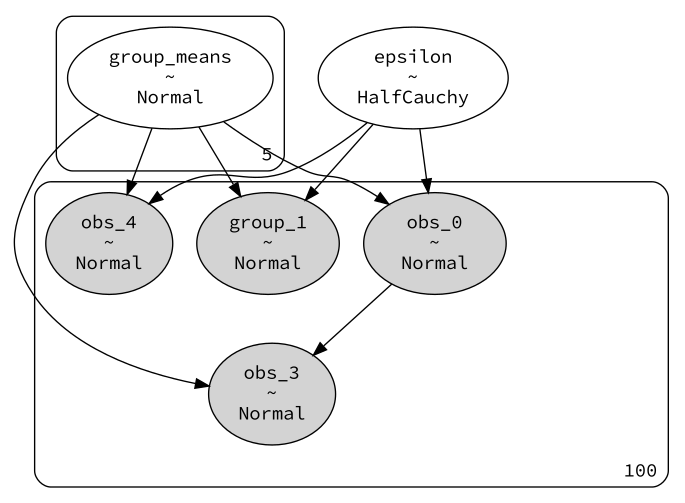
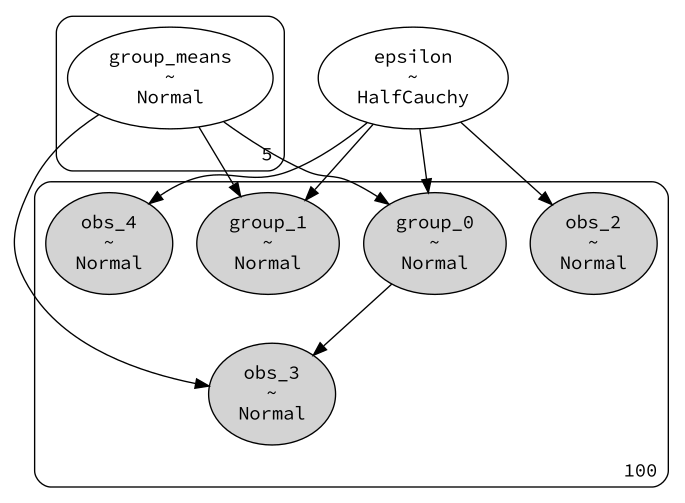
edge "group_means ~ Normal" -> "obs_4 ~ Normal": removed
node "obs_0 ~ Normal": label "obs_0 ~ Normal" -> "group_0 ~ Normal"
node "obs_2 ~ Normal": added
